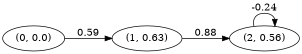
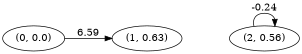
edge "(0, 0.0)" -> "(1, 0.63)": label "0.59" -> "6.59"
edge "(1, 0.63)" -> "(2, 0.56)": removed, label "0.88"
